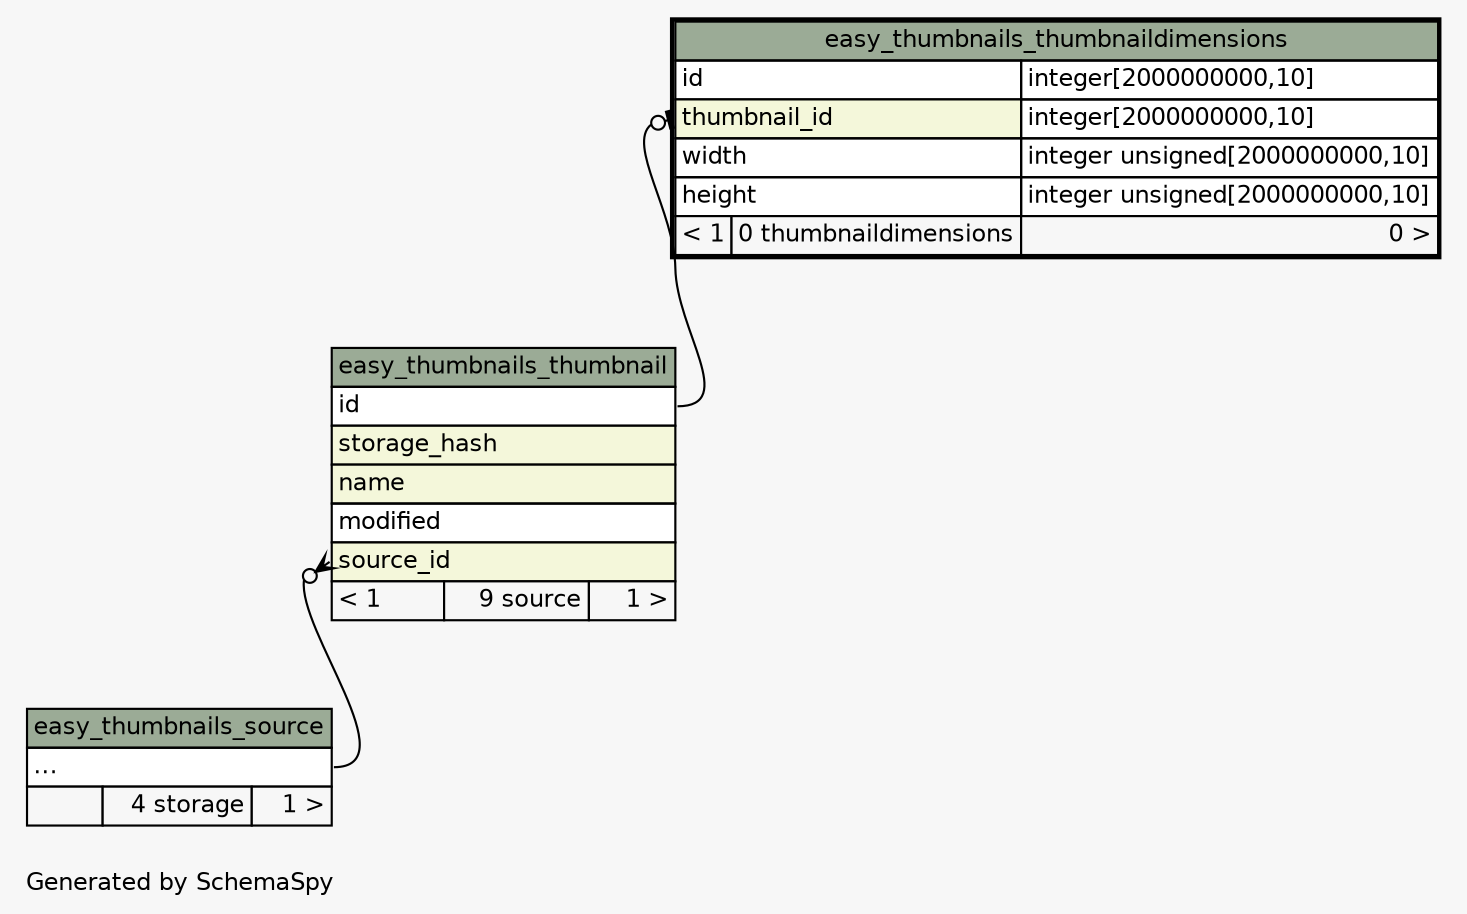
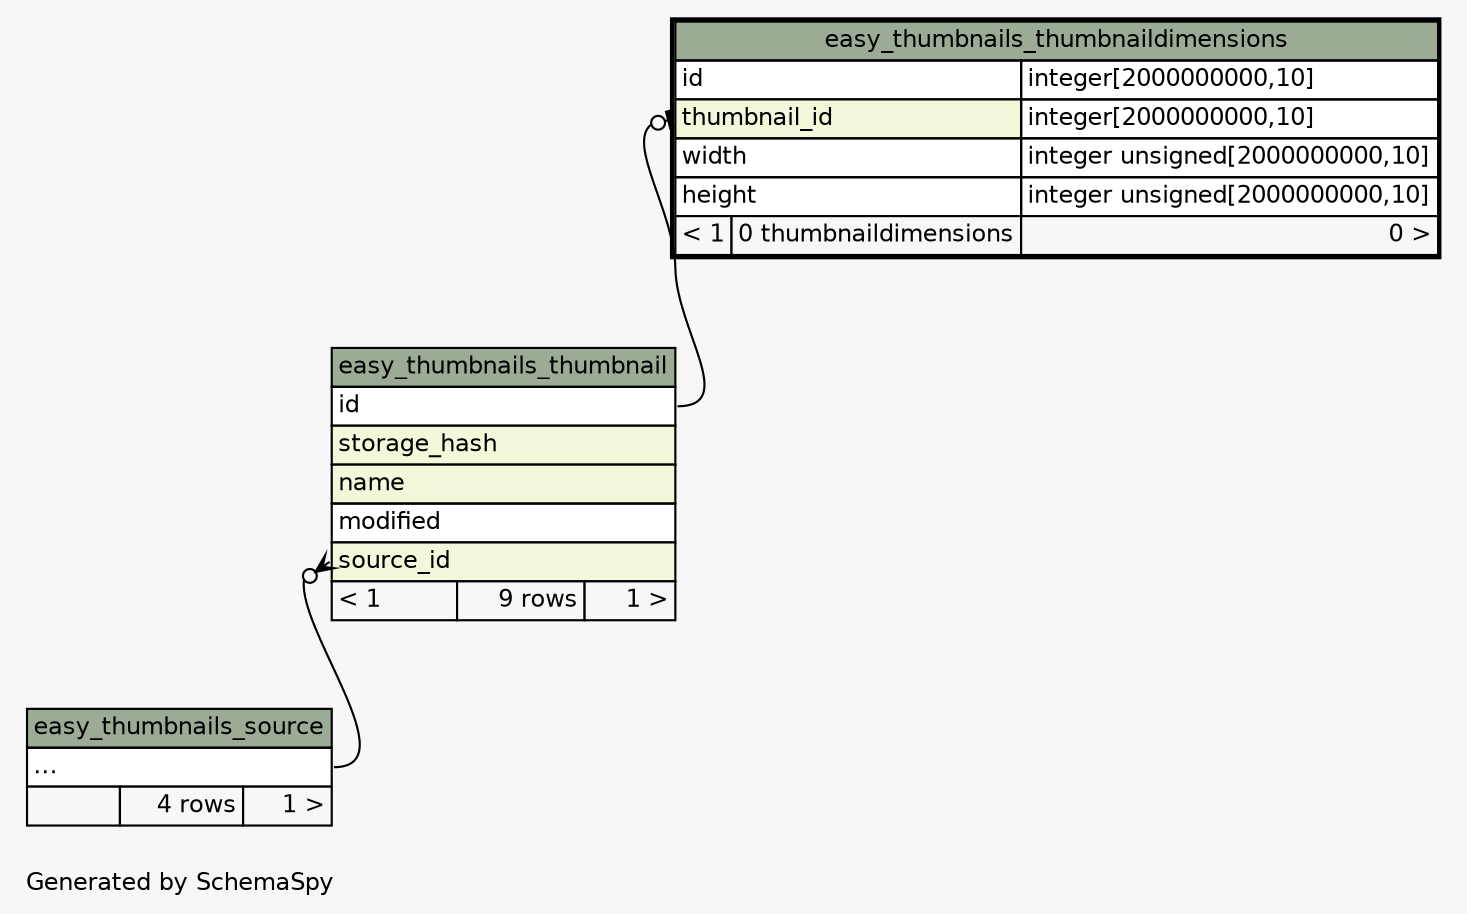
node "easy_thumbnails_thumbnail": text "9 source" -> "9 rows"
node "easy_thumbnails_source": text "4 storage" -> "4 rows"
